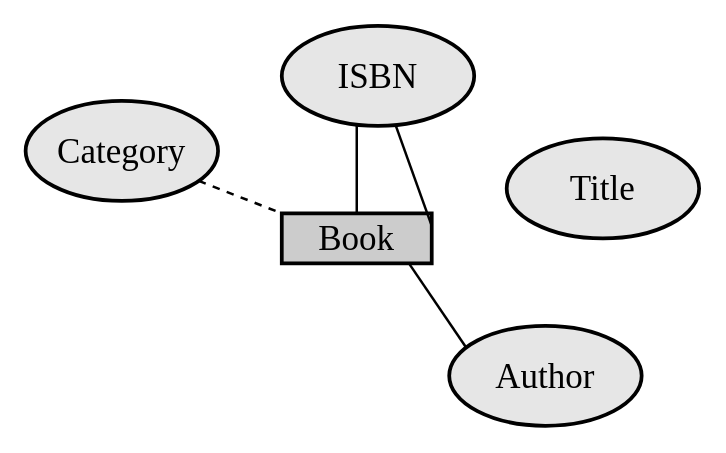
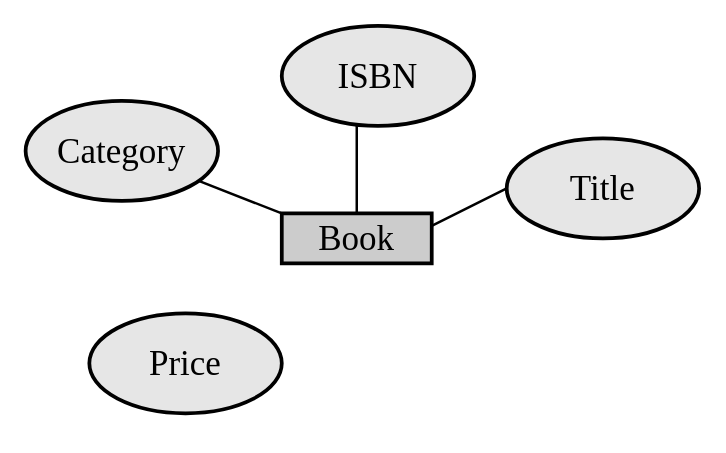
edge "ISBN" -- "Book": now "Title" -- "Book"
edge "Category" -- "Book": style dashed -> solid
edge "Book" -- "Author": removed
node "Price": added
node "Author": removed
